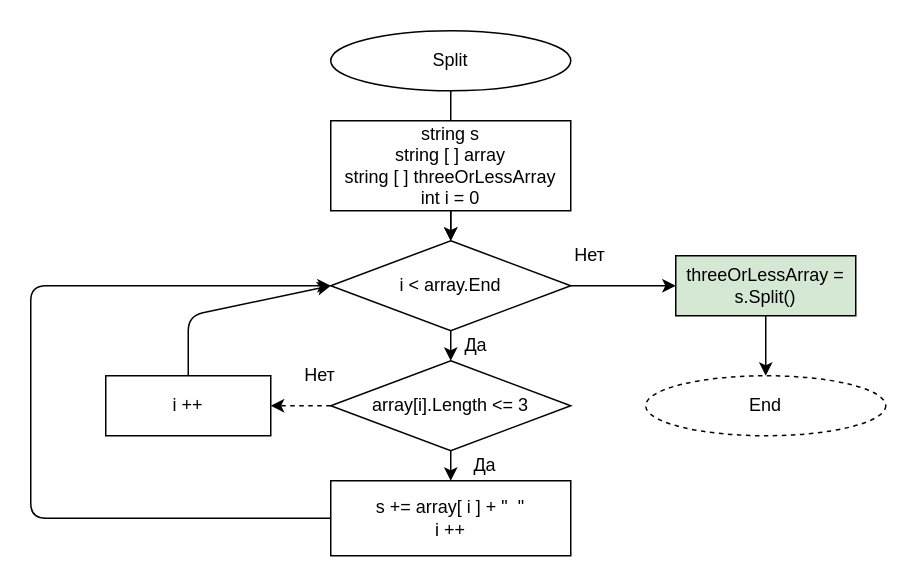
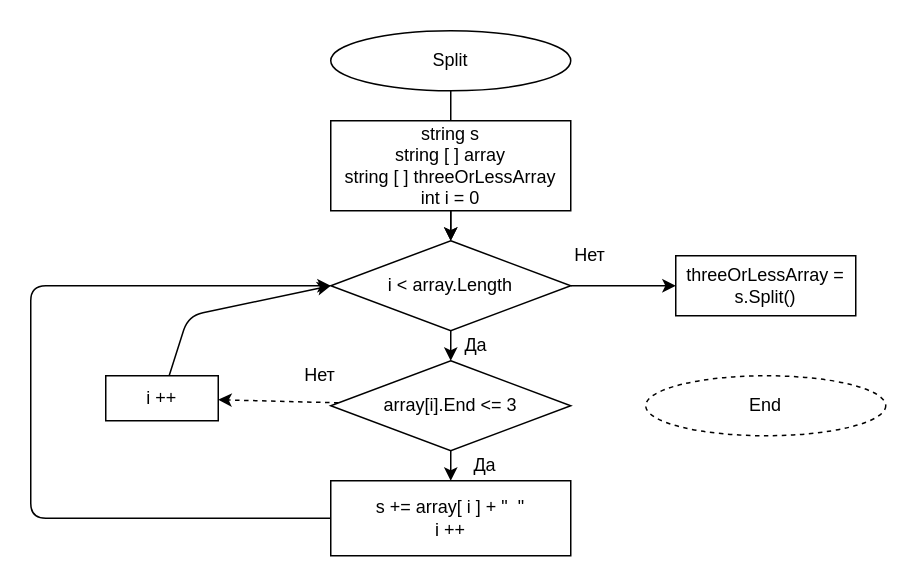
node "i < array.End": label "i < array.End" -> "i < array.Length"
node "threeOrLessArray = s.Split()": fillcolor #d5e8d4 -> #ffffff
edge "threeOrLessArray = s.Split()" -> "End": removed
node "i ++": size 165x60 -> 113x45
node "array[i].Length <= 3": label "array[i].Length <= 3" -> "array[i].End <= 3"
